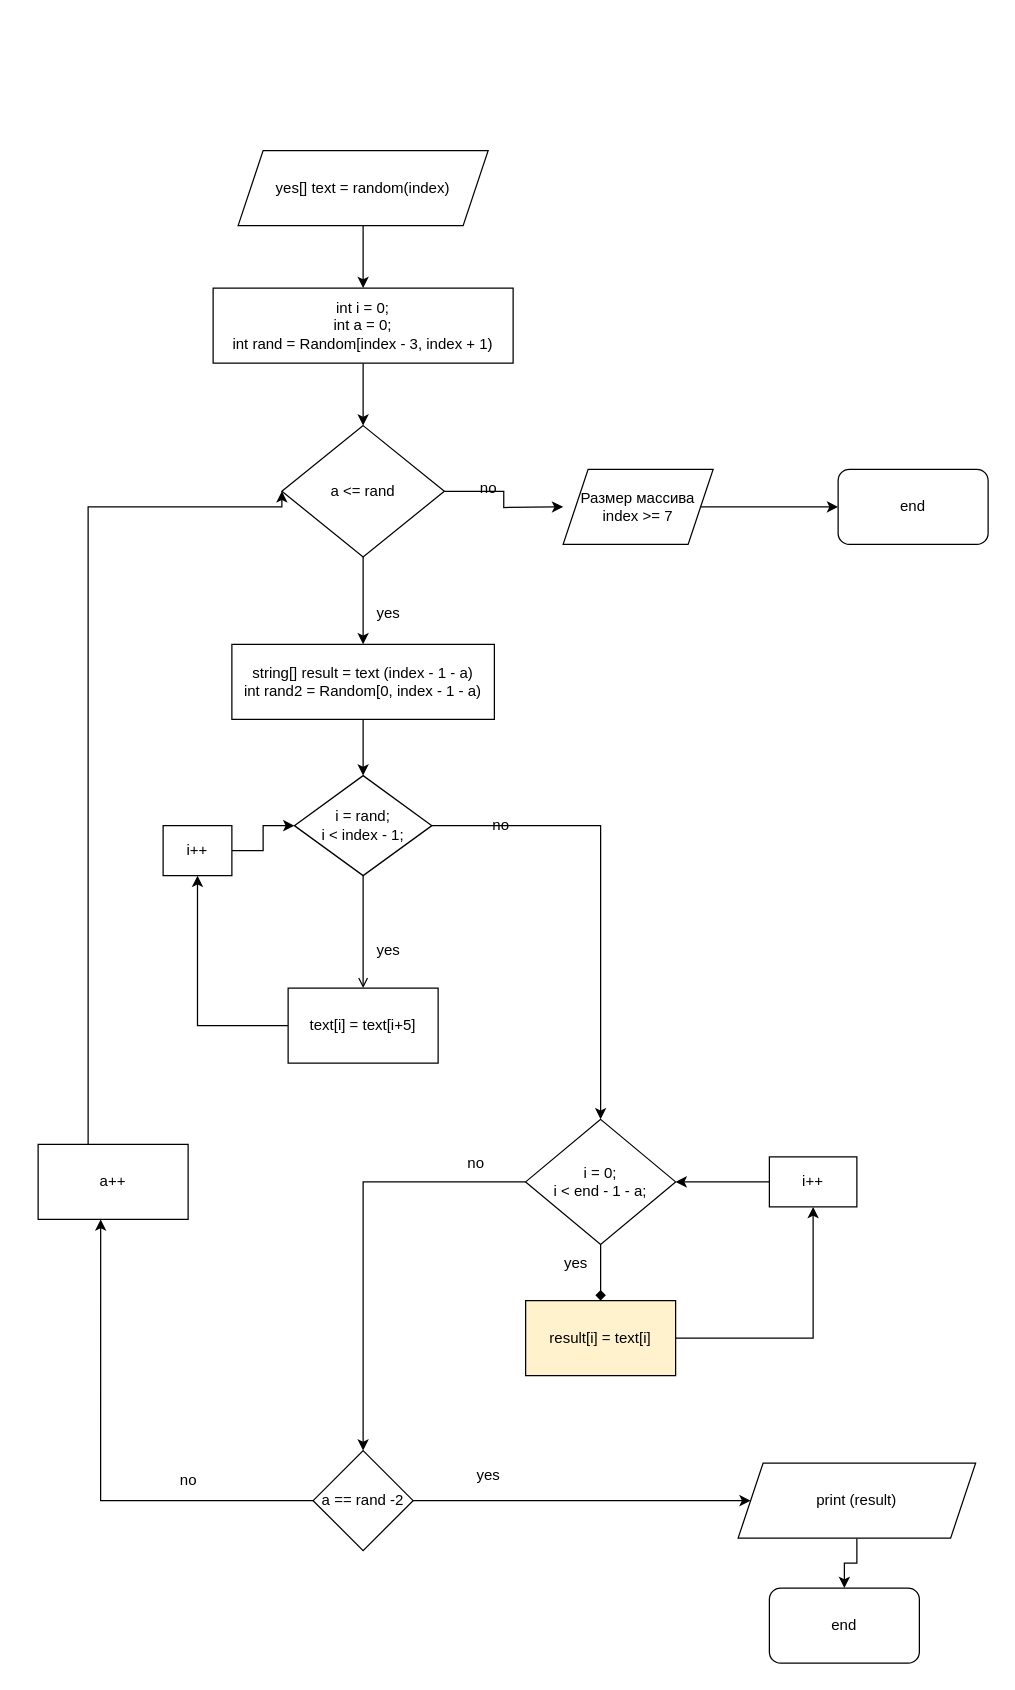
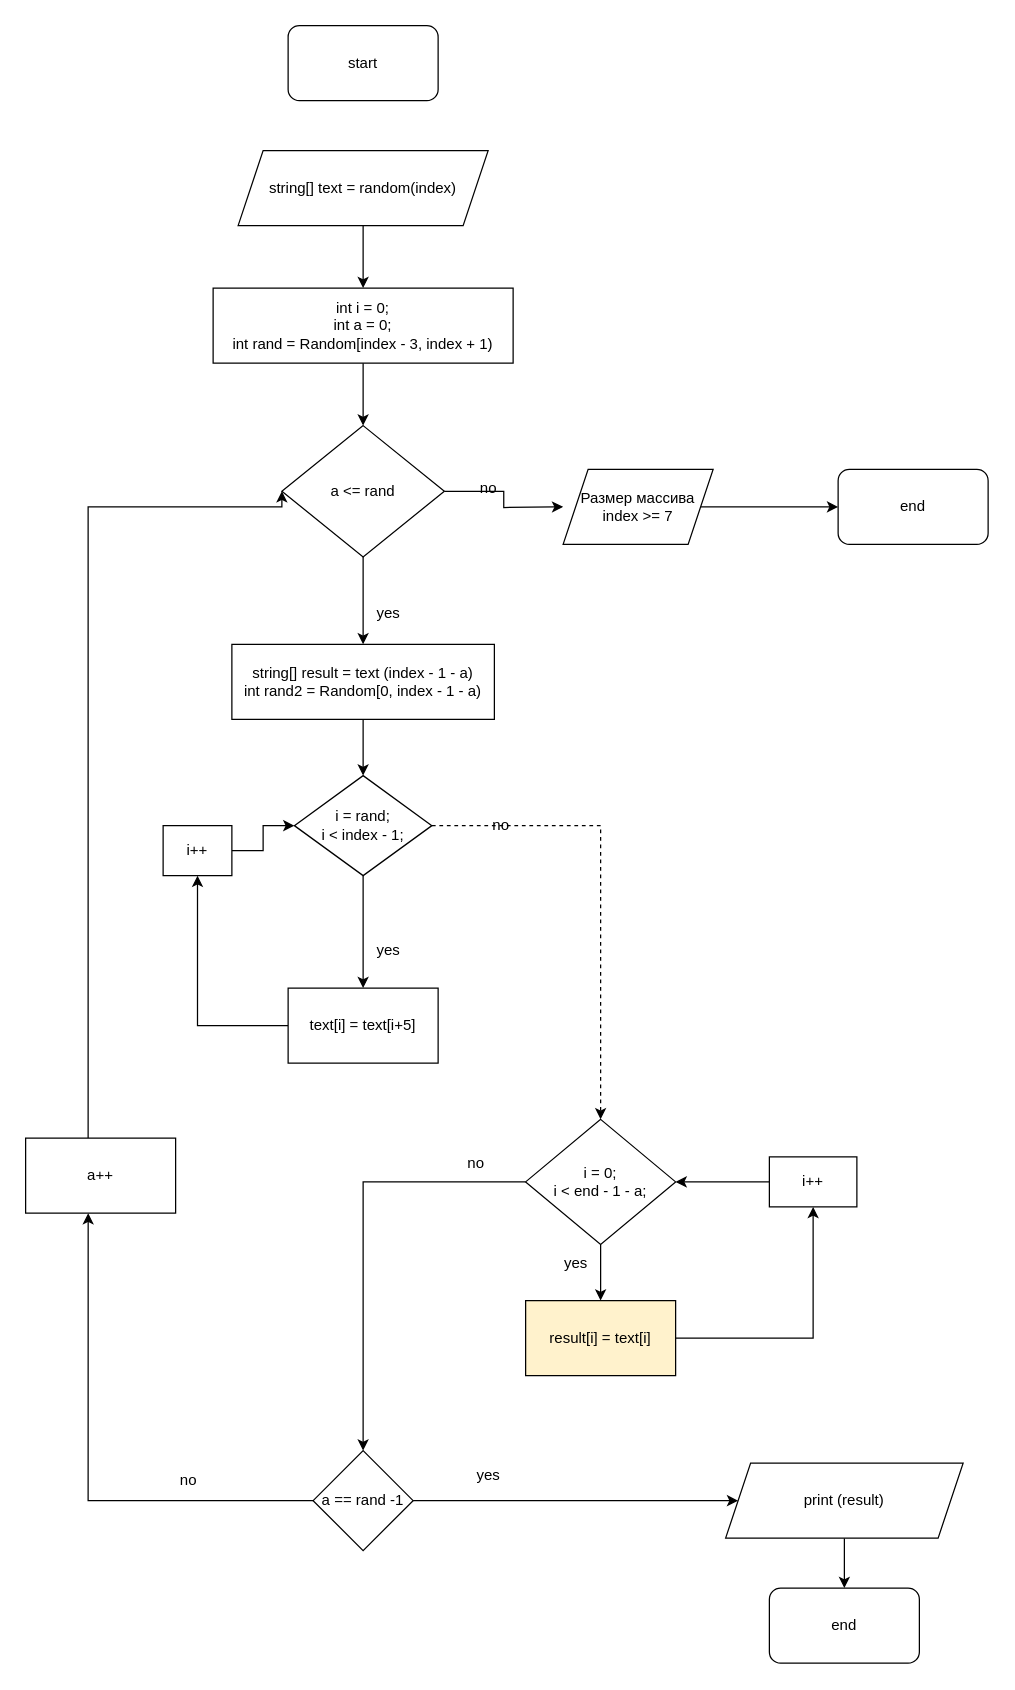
node "start": added
node "yes[] text = random(index)": label "yes[] text = random(index)" -> "string[] text = random(index)"
edge "i = rand; i < index - 1;" -> "i = 0; i < end - 1 - a;": style solid -> dashed
edge "i = rand; i < index - 1;" -> "text[i] = text[i+5]": arrowhead open -> classic
node "a++": moved (113, 1182) -> (101, 1176)
edge "i = 0; i < end - 1 - a;" -> "result[i] = text[i]": arrowhead diamond -> classic
node "a == rand -2": label "a == rand -2" -> "a == rand -1"
node "print (result)": moved (857, 1501) -> (844, 1501)
